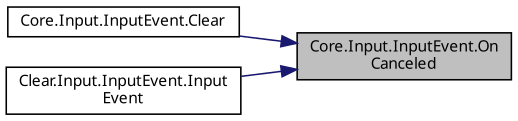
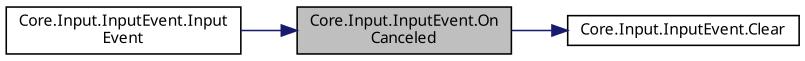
edge "Core.Input.InputEvent.Clear" -> "Core.Input.InputEvent.On Canceled": reversed
node "Clear.Input.InputEvent.Input Event": label "Clear.Input.InputEvent.Input Event" -> "Core.Input.InputEvent.Input Event"
